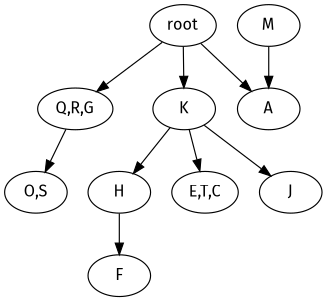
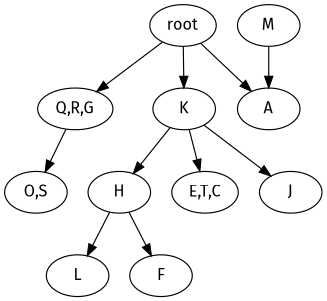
node "L": added
